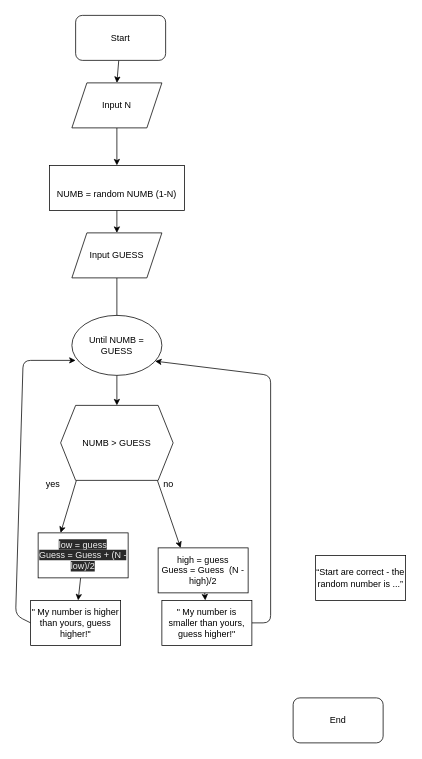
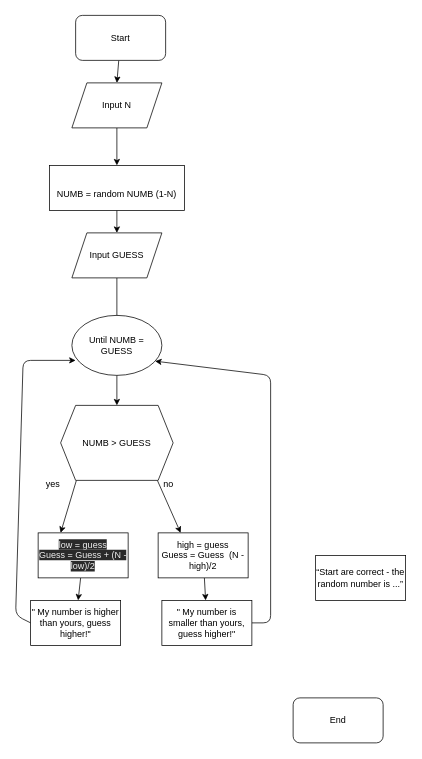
node "high = guess Guess = Guess (N - high)/2": moved (203, 570) -> (203, 555)
